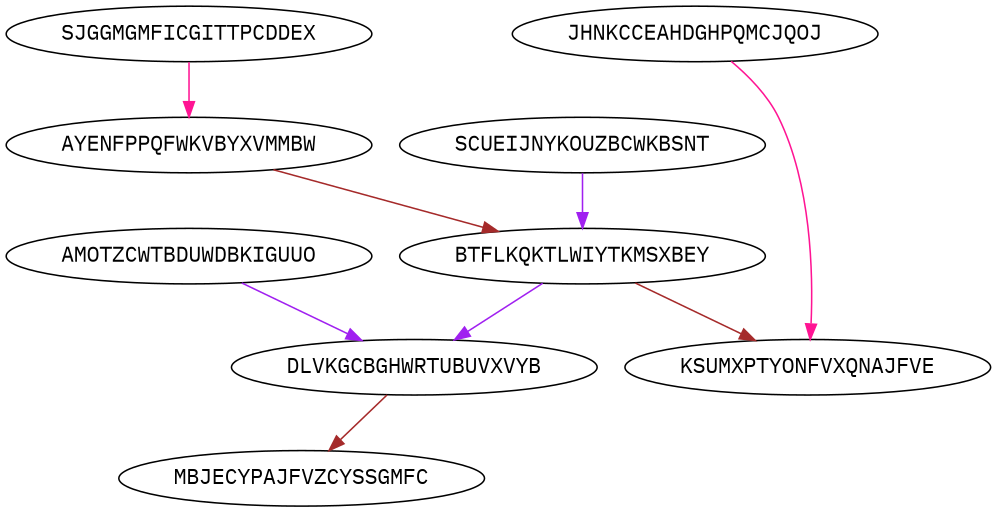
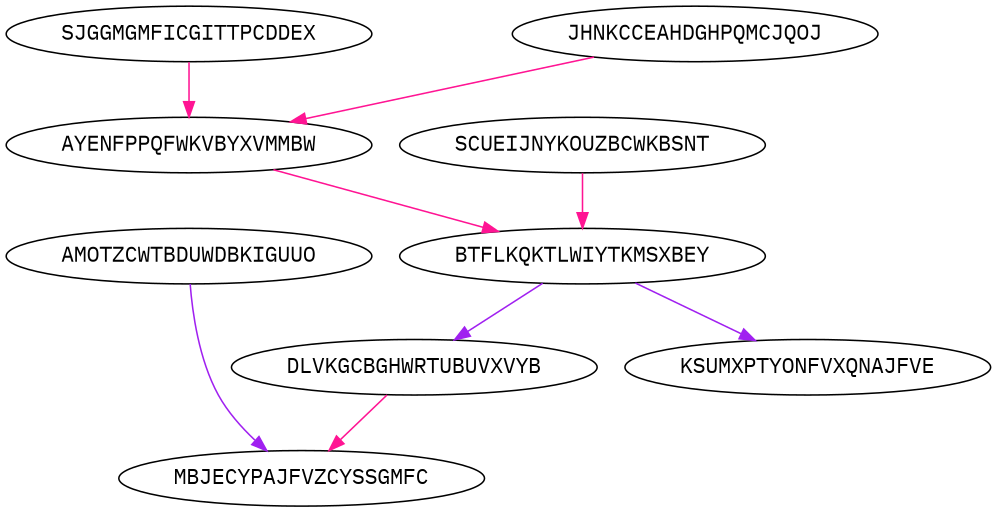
edge "JHNKCCEAHDGHPQMCJQOJ" -> "KSUMXPTYONFVXQNAJFVE": now "JHNKCCEAHDGHPQMCJQOJ" -> "AYENFPPQFWKVBYXVMMBW"
edge "SCUEIJNYKOUZBCWKBSNT" -> "BTFLKQKTLWIYTKMSXBEY": color purple -> deeppink
edge "AYENFPPQFWKVBYXVMMBW" -> "BTFLKQKTLWIYTKMSXBEY": color brown -> deeppink
edge "AMOTZCWTBDUWDBKIGUUO" -> "DLVKGCBGHWRTUBUVXVYB": now "AMOTZCWTBDUWDBKIGUUO" -> "MBJECYPAJFVZCYSSGMFC"
edge "BTFLKQKTLWIYTKMSXBEY" -> "KSUMXPTYONFVXQNAJFVE": color brown -> purple
edge "DLVKGCBGHWRTUBUVXVYB" -> "MBJECYPAJFVZCYSSGMFC": color brown -> deeppink
